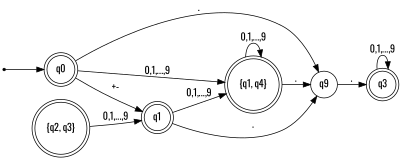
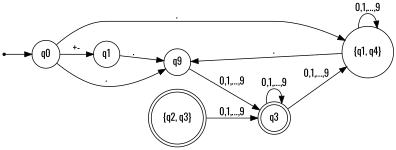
node "q0": shape doublecircle -> circle
edge "q0" -> "{q1, q4}": label "0,1,...,9" -> "."
edge "q9" -> "q3": label "." -> "0,1,...,9"
node "{q1, q4}": shape doublecircle -> circle
edge "q1" -> "{q1, q4}": now "q3" -> "{q1, q4}"
node "q1": shape doublecircle -> circle
edge "{q2, q3}" -> "q1": now "{q2, q3}" -> "q3"
